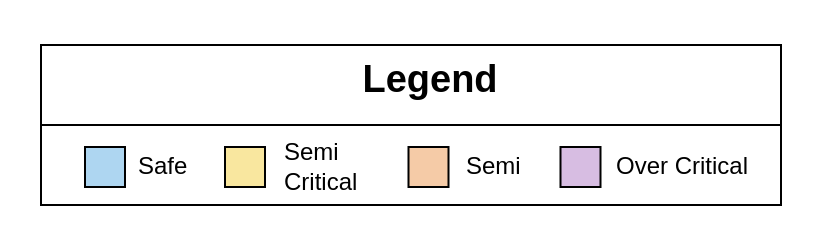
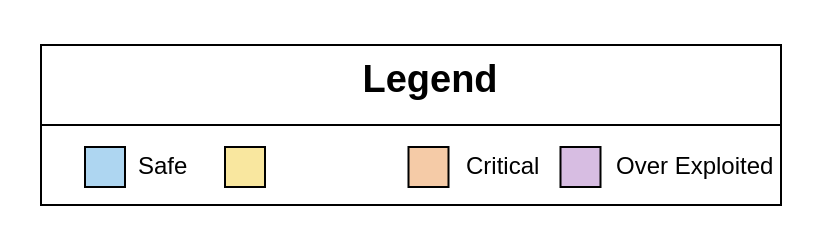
node "Semi Critical": removed
node "Semi": label "Semi" -> "Critical"
node "Over Critical": label "Over Critical" -> "Over Exploited"
